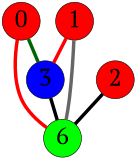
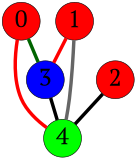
node "6": label "6" -> "4"
